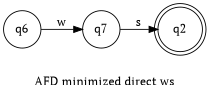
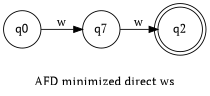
edge "q7" -> "q2": label "s" -> "w"
node "q6": label "q6" -> "q0"
